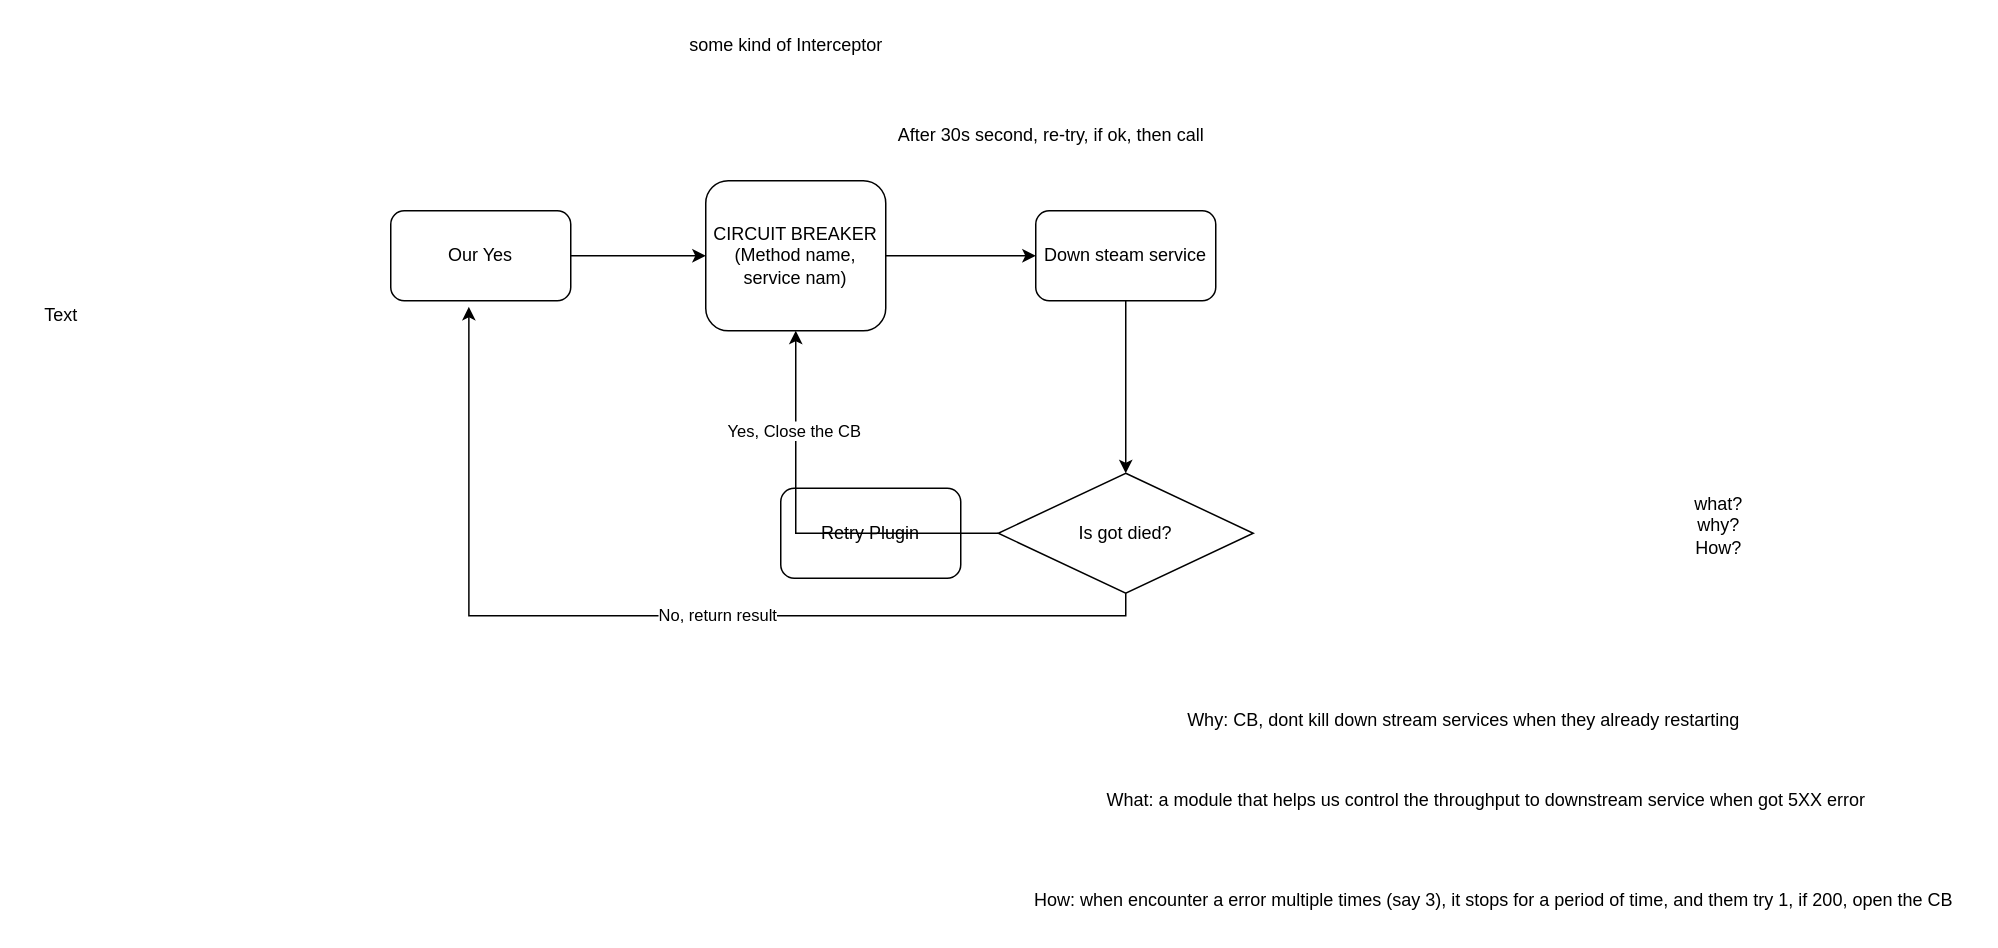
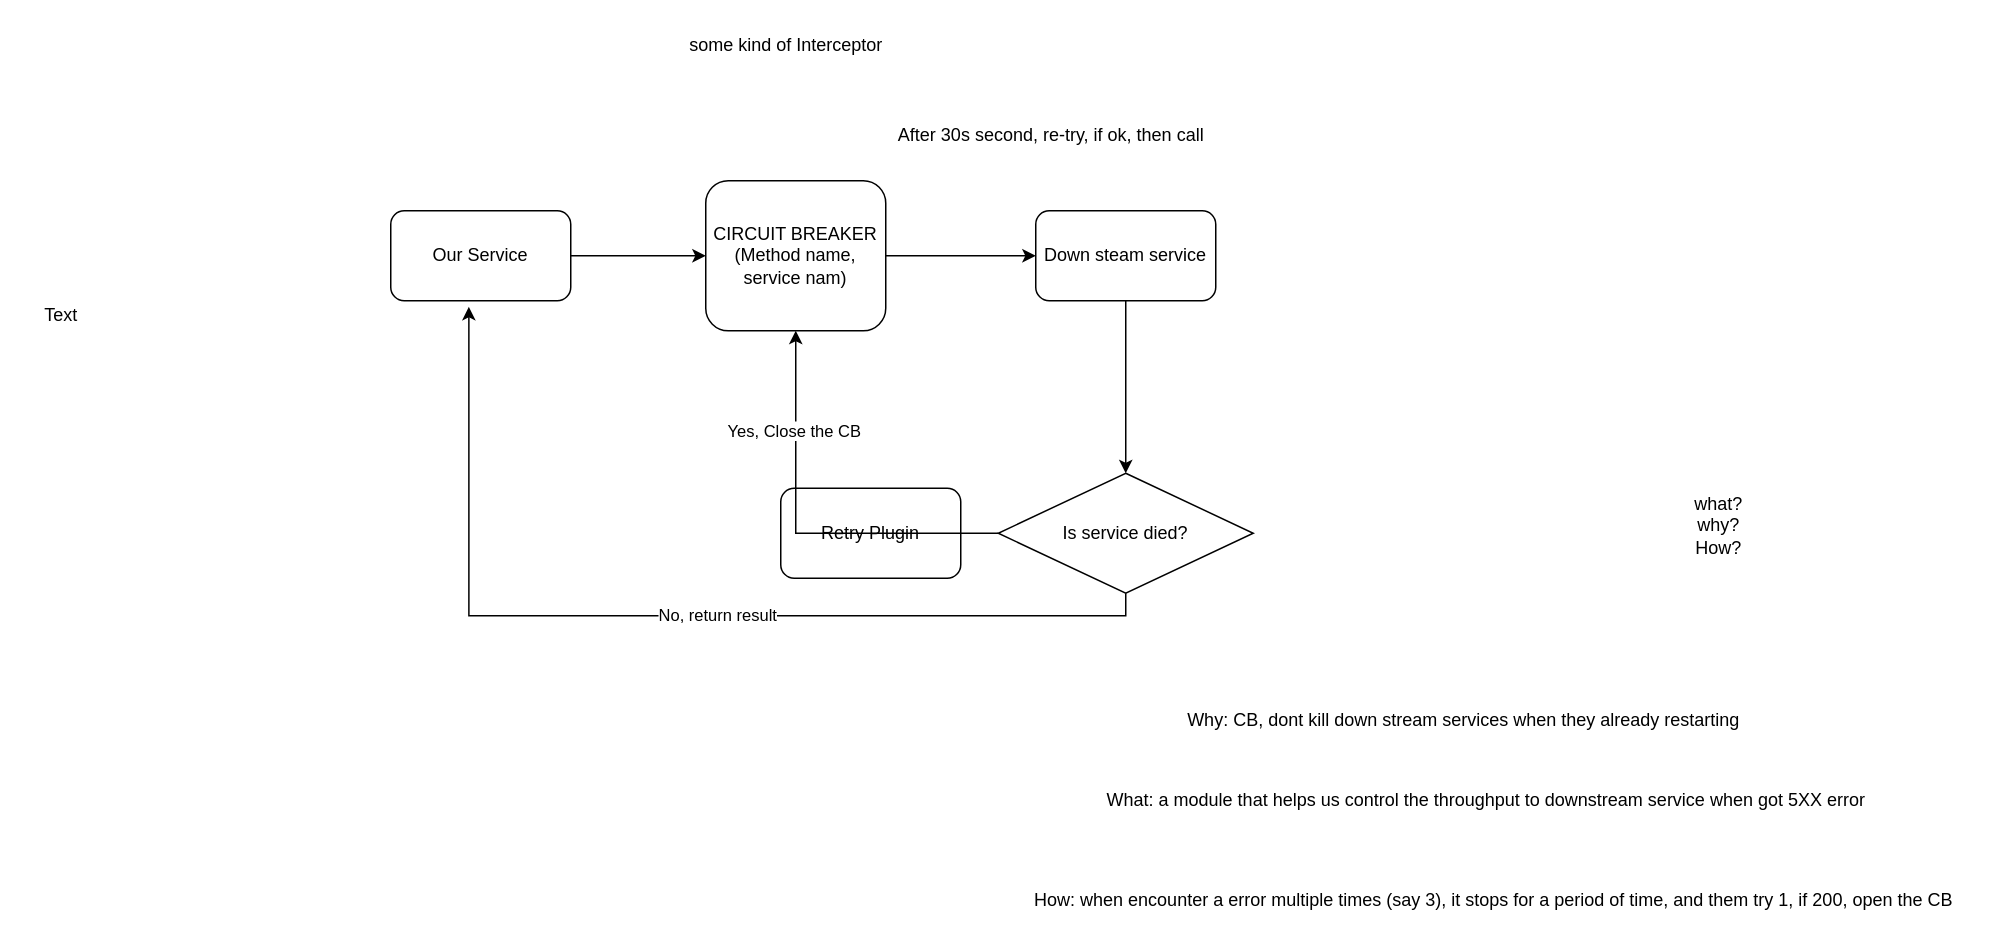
node "Our Yes": label "Our Yes" -> "Our Service"
node "Is got died?": label "Is got died?" -> "Is service died?"
